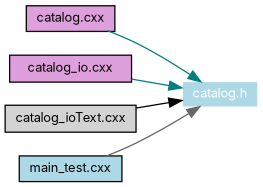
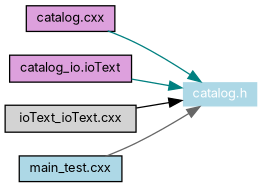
node "catalog_io.cxx": label "catalog_io.cxx" -> "catalog_io.ioText"
node "catalog_ioText.cxx": label "catalog_ioText.cxx" -> "ioText_ioText.cxx"
